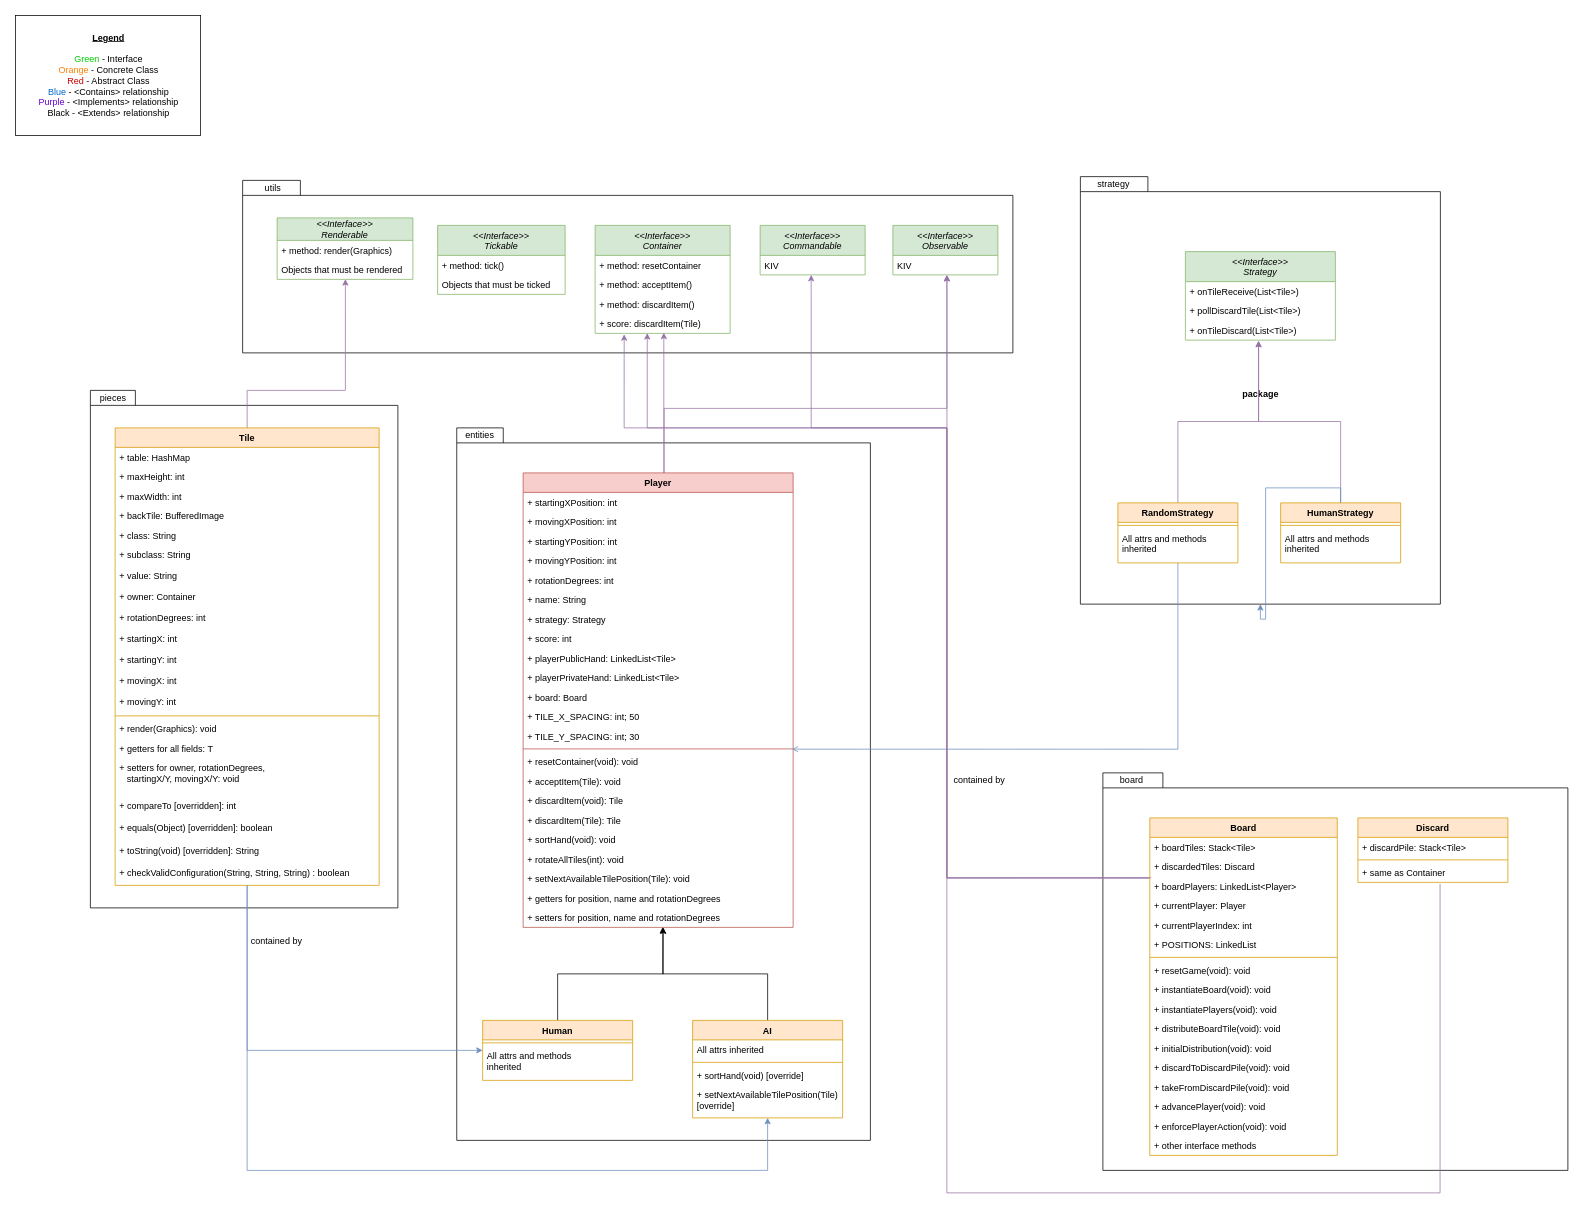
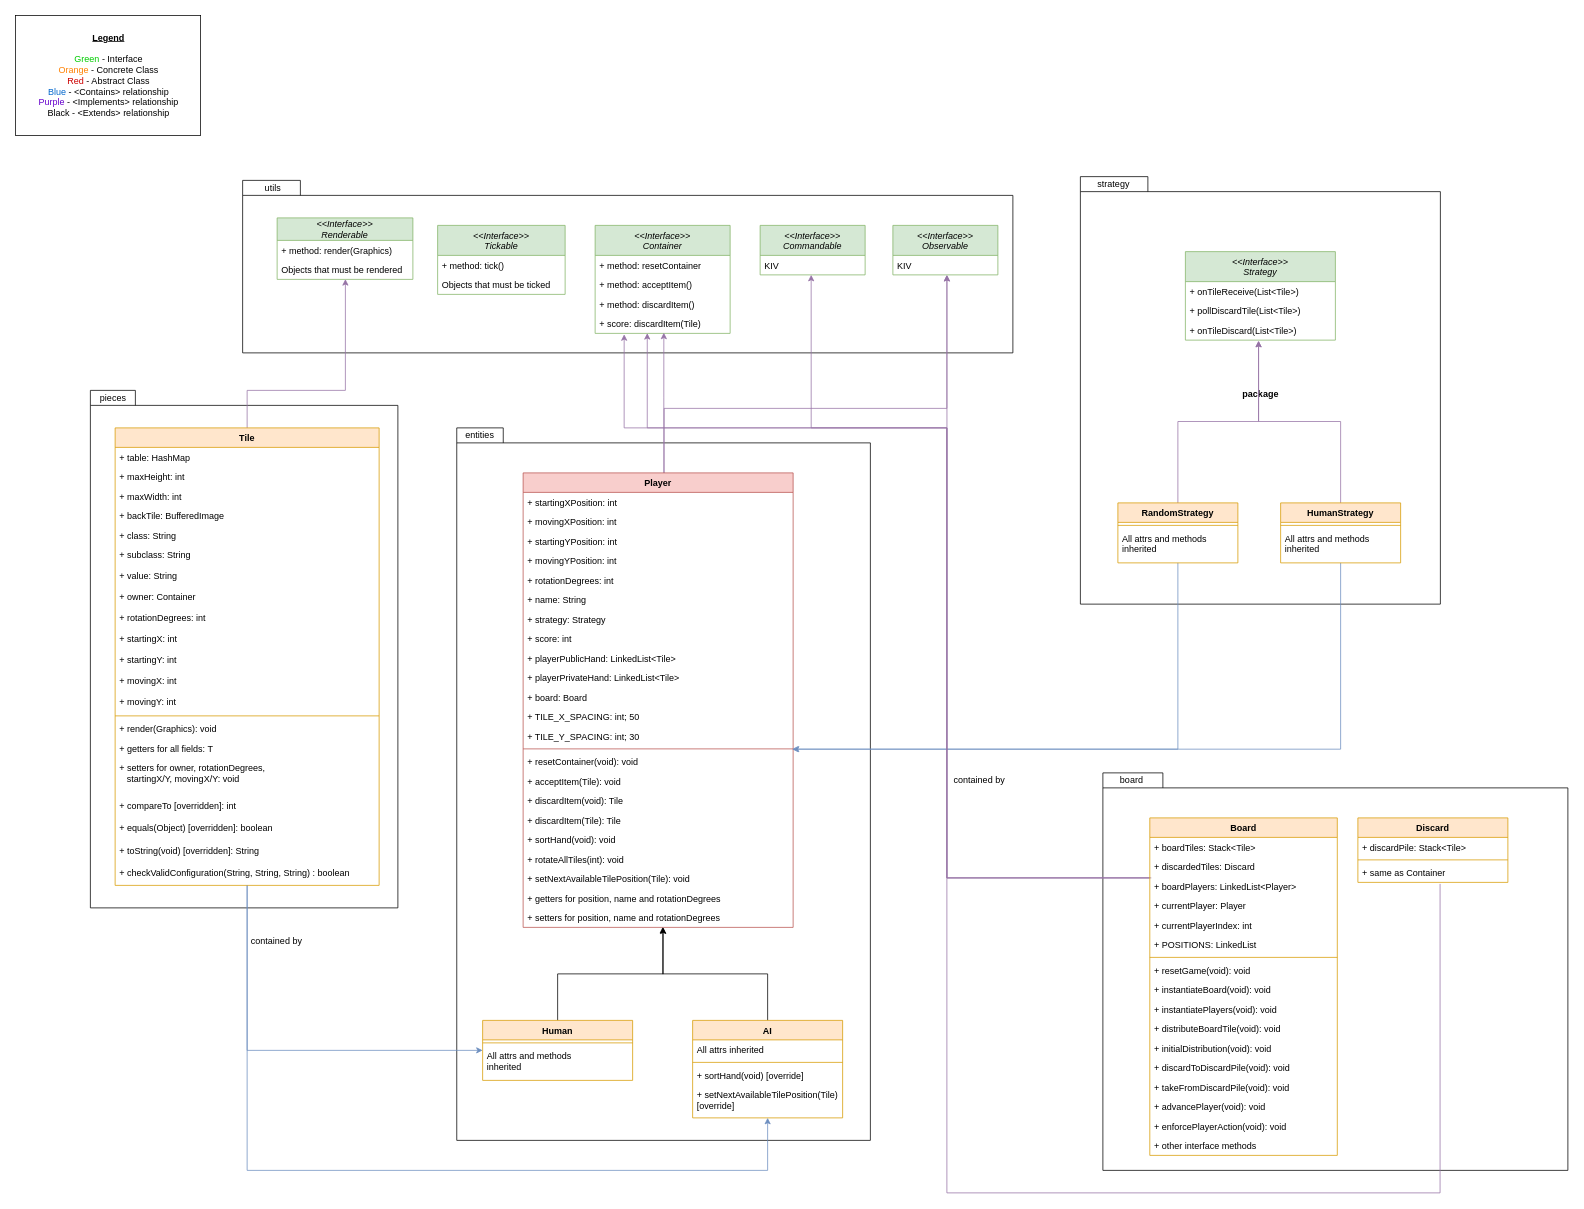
edge "HumanStrategy" -> "package": now "HumanStrategy" -> "+ resetContainer(void): void"
